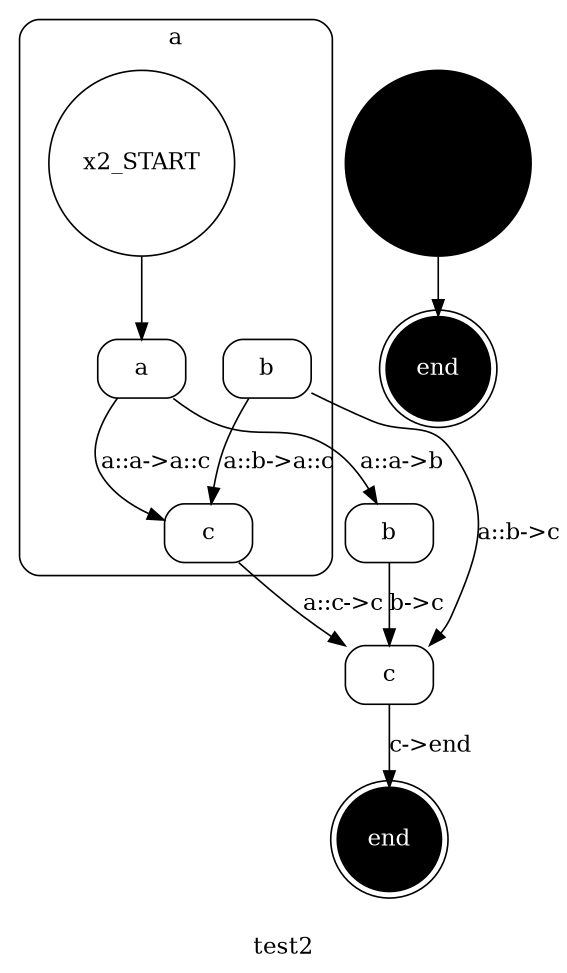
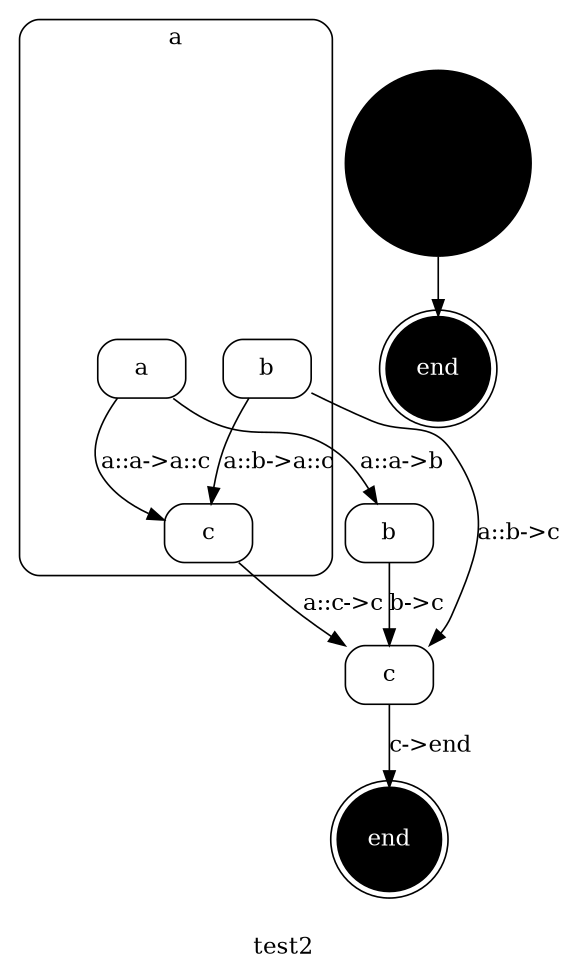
node "x2_START": removed
